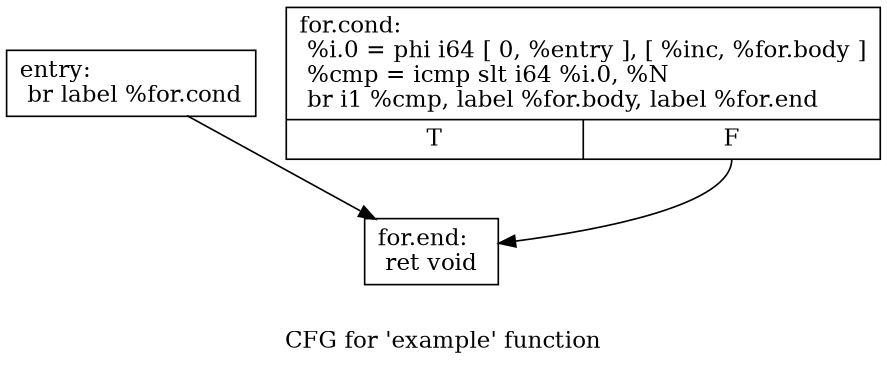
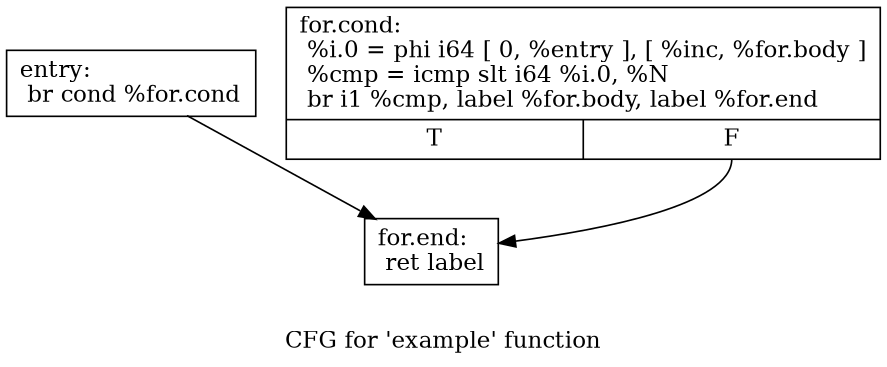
node "entry:": text "br label %for.cond" -> "br cond %for.cond"
node "for.end:": text "ret void" -> "ret label"
